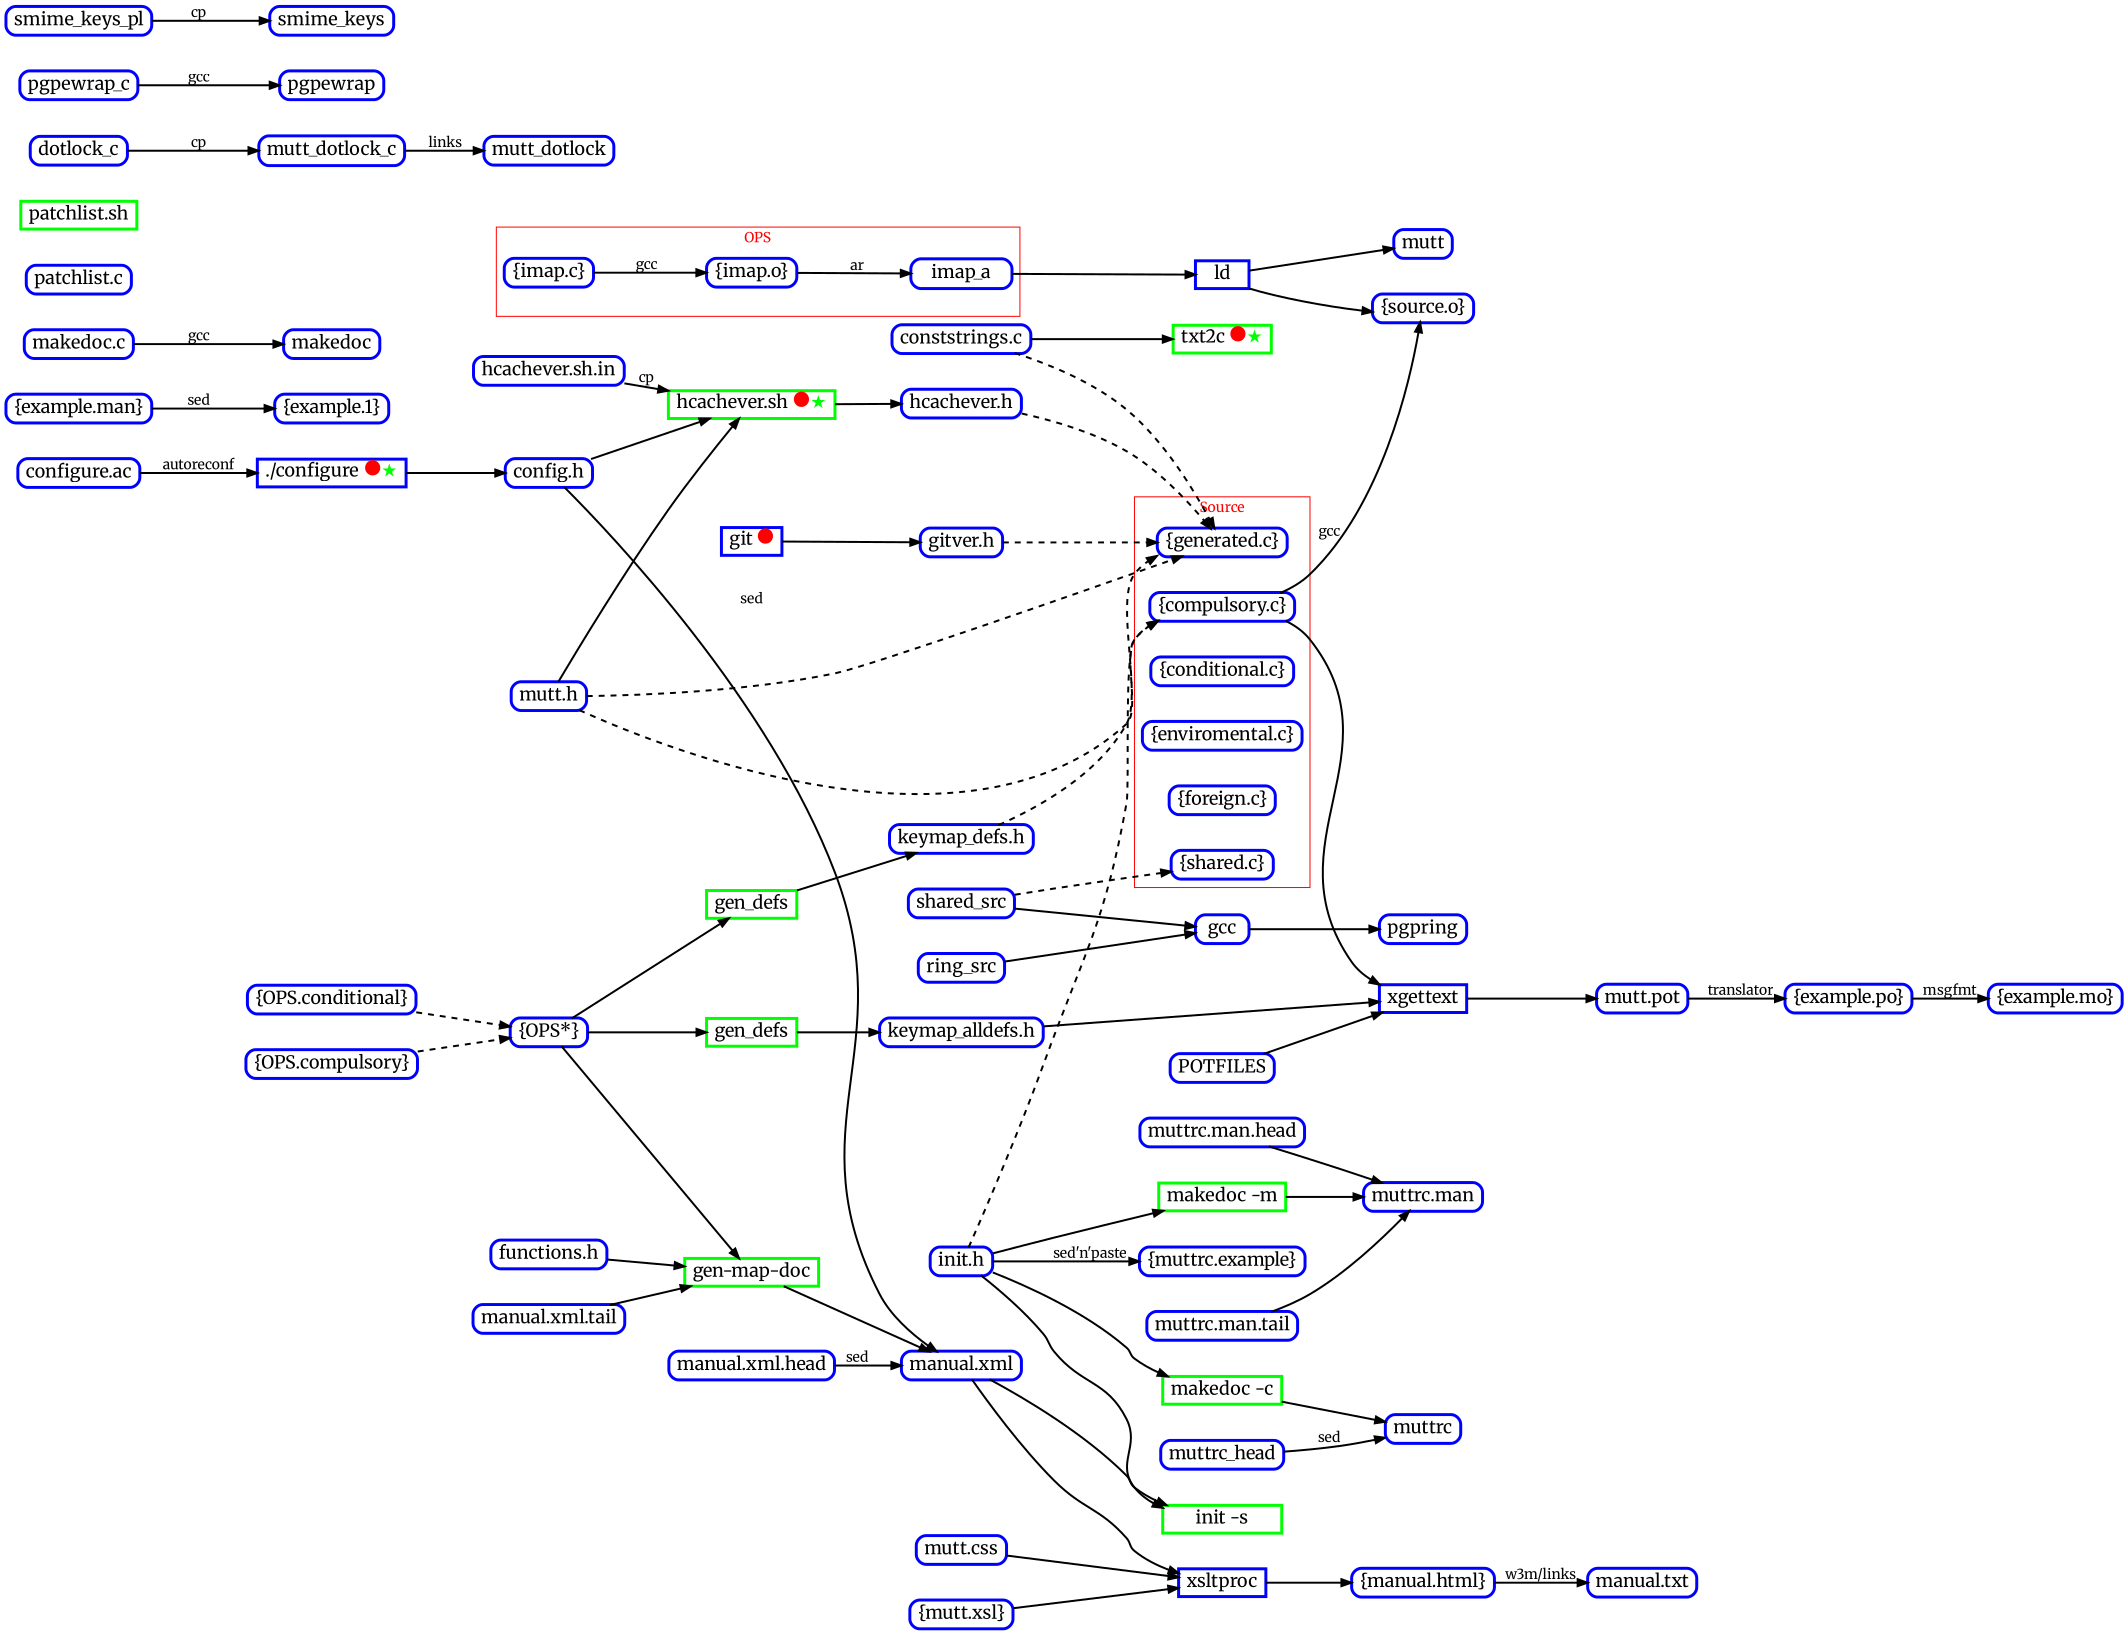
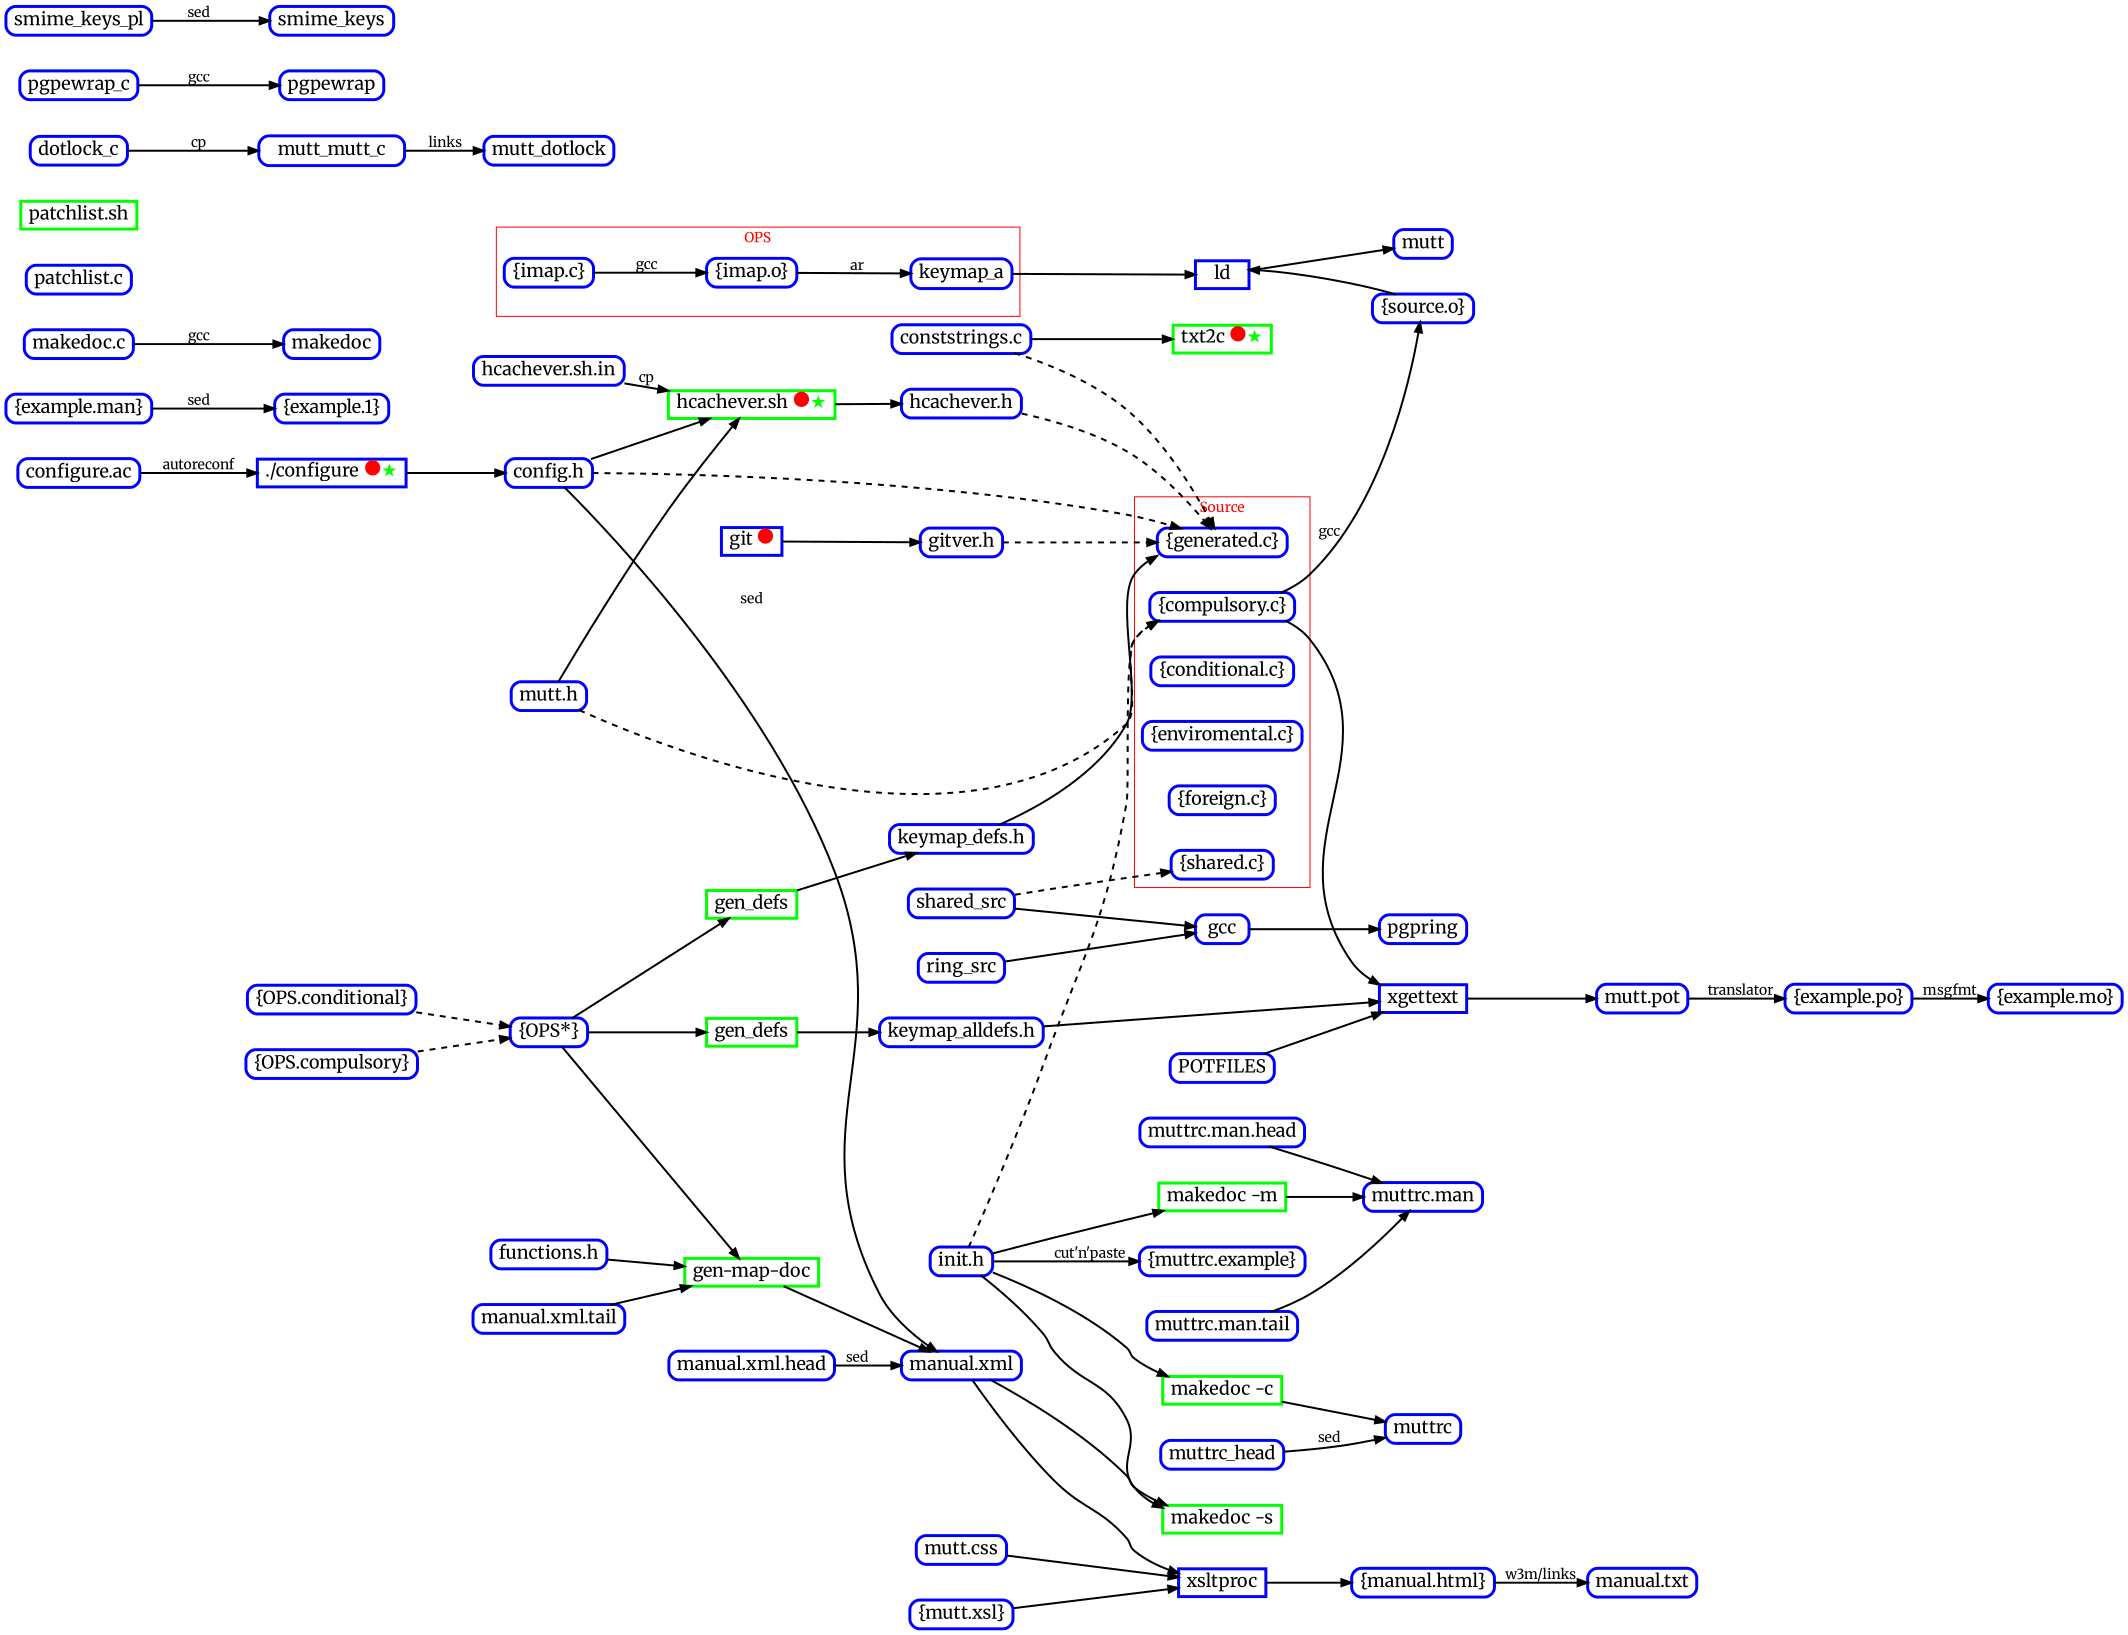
edge "smime_keys_pl" -> "smime_keys": label "cp" -> "sed"
node "mutt_dotlock_c": label "mutt_dotlock_c" -> "mutt_mutt_c"
node "imap_a": label "imap_a" -> "keymap_a"
edge "ld" -> "{source.o}": reversed
edge "mutt.h" -> "{generated.c}": now "config.h" -> "{generated.c}"
edge "keymap_defs.h" -> "{generated.c}": style dashed -> solid
edge "init.h" -> "{muttrc.example}": label "sed'n'paste" -> "cut'n'paste"
node "init -s": label "init -s" -> "makedoc -s"
